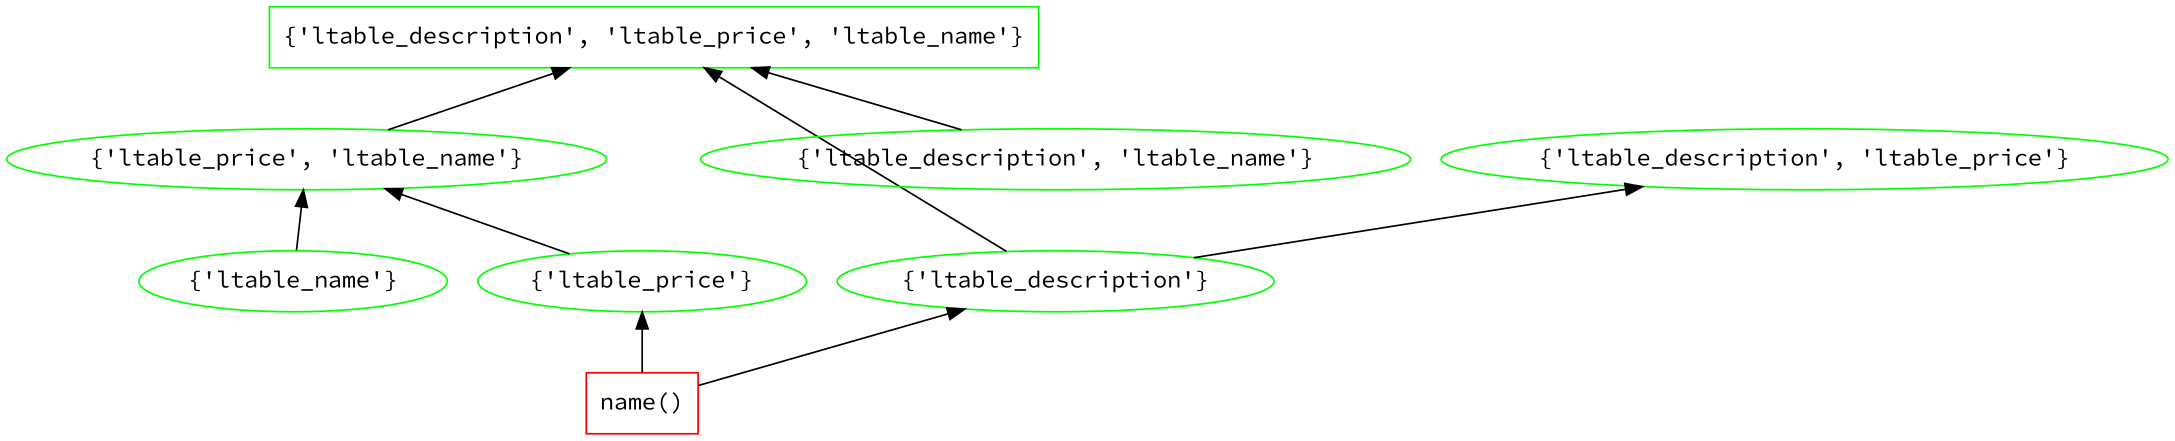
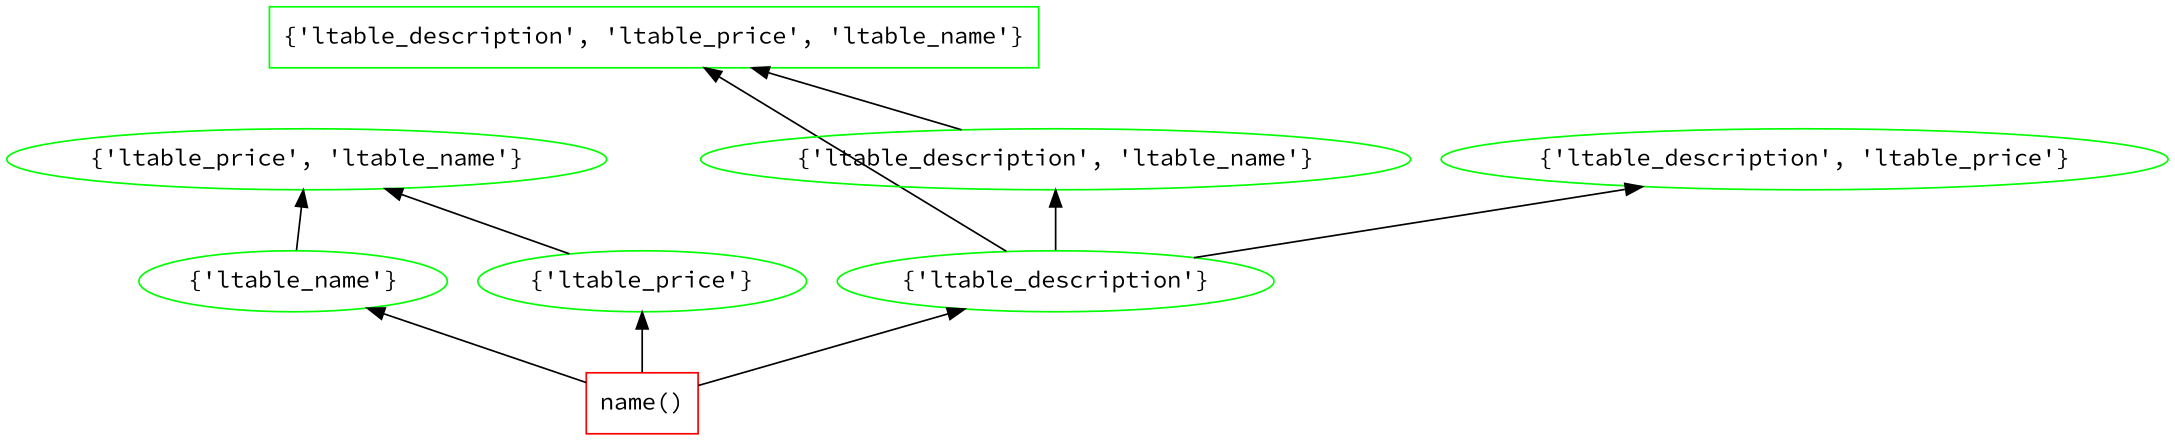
edge "{'ltable_price', 'ltable_name'}" -> "{'ltable_description', 'ltable_price', 'ltable_name'}": removed
edge "{'ltable_description'}" -> "{'ltable_description', 'ltable_name'}": added
edge "name()" -> "{'ltable_name'}": added
